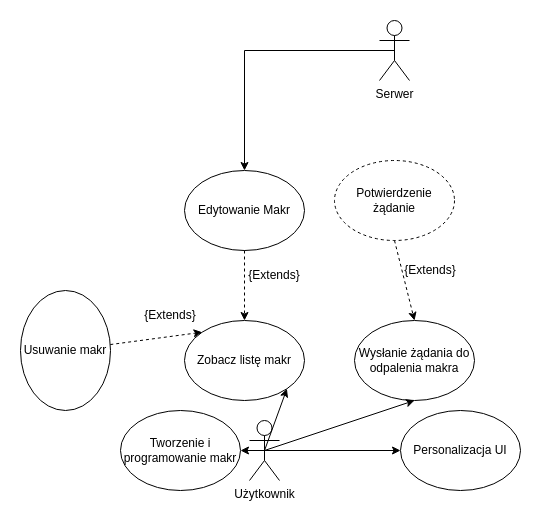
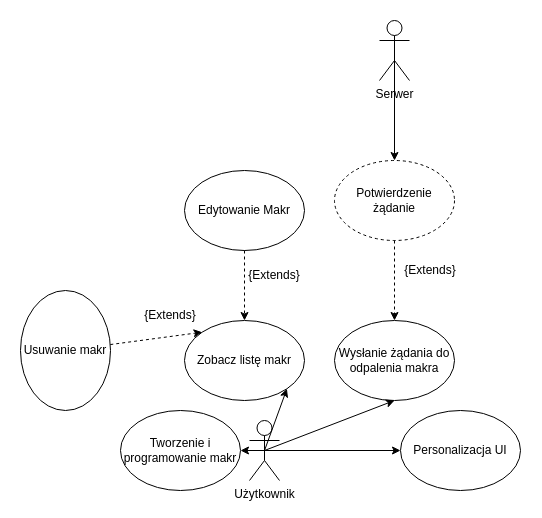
edge "Serwer" -> "Edytowanie Makr": now "Serwer" -> "Potwierdzenie żądanie"
node "Wysłanie żądania do odpalenia makra": moved (415, 361) -> (395, 361)
